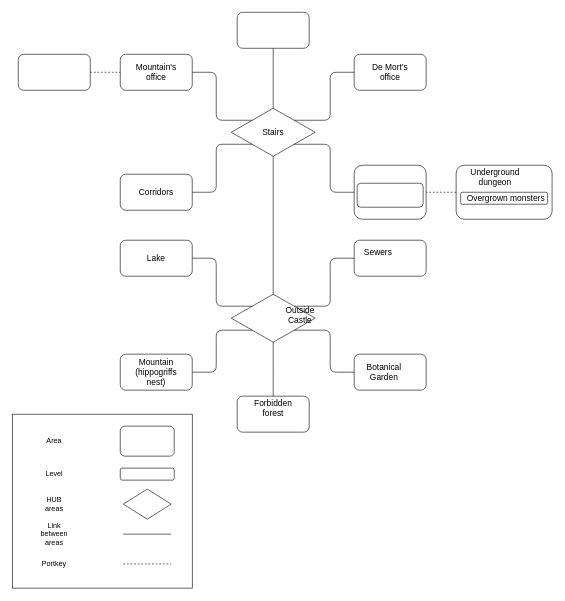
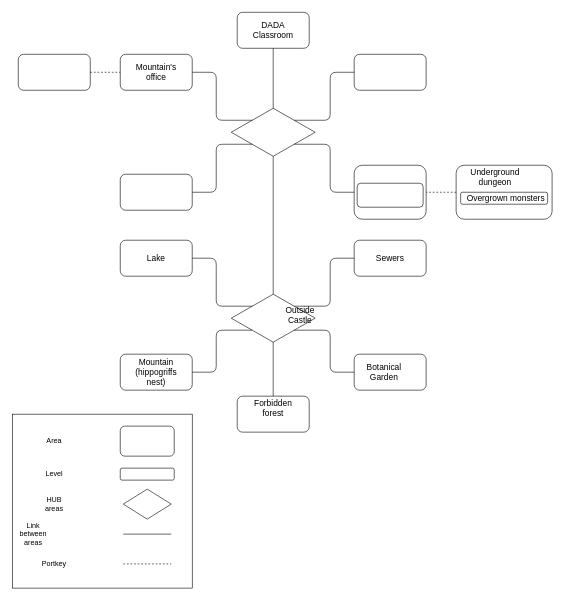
node "DADA Classroom": added
node "De Mort's office": removed
node "Stairs": removed
node "Corridors": removed
node "Sewers": moved (378, 252) -> (390, 258)
node "Link between areas": moved (54, 534) -> (33, 534)
